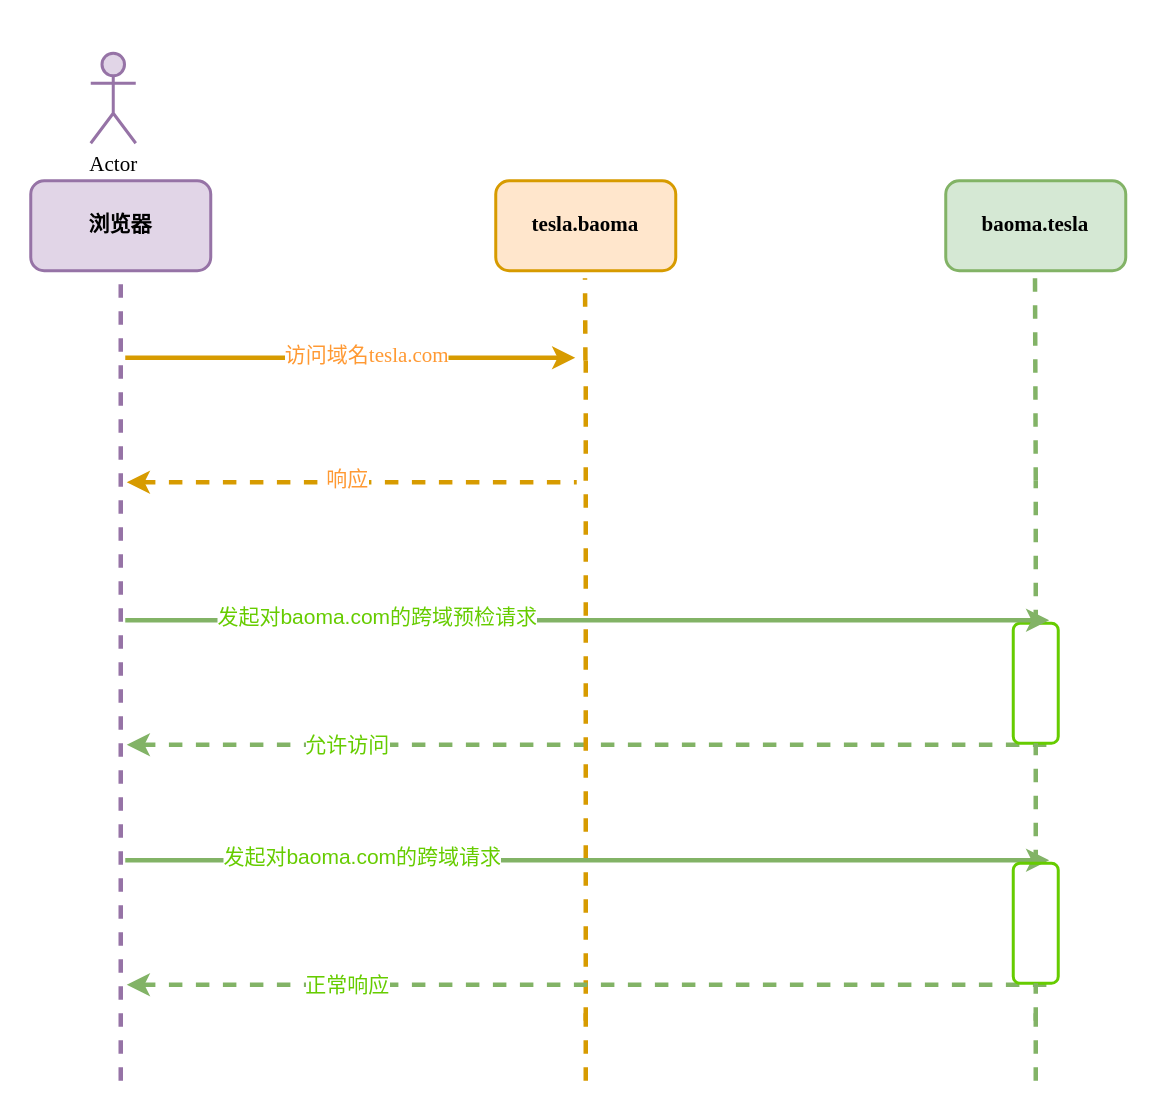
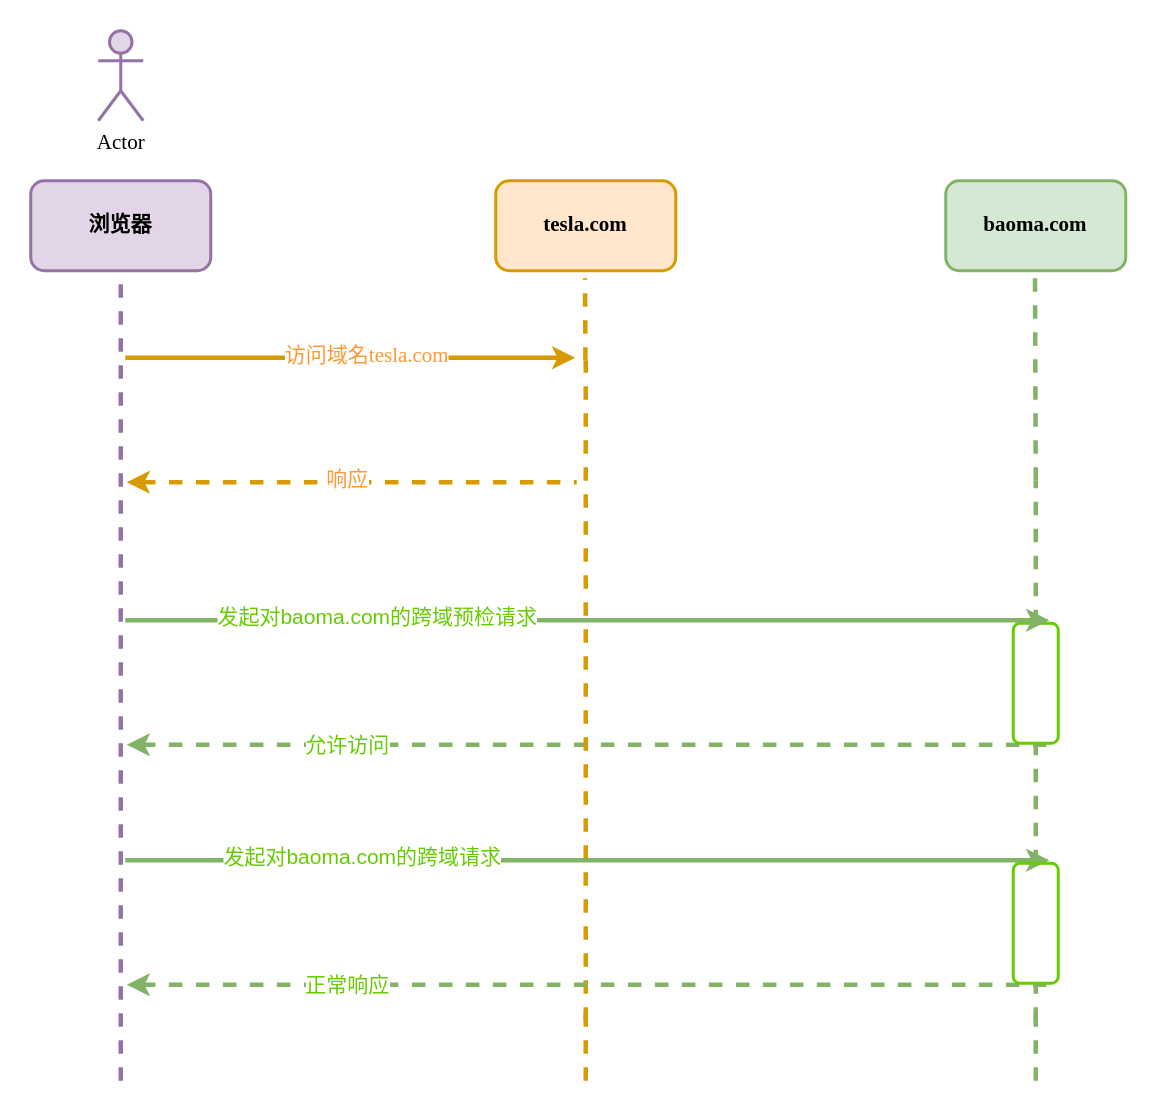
node "Actor": moved (113, 98) -> (121, 76)
node "tesla.baoma": label "tesla.baoma" -> "tesla.com"
node "baoma.tesla": label "baoma.tesla" -> "baoma.com"
